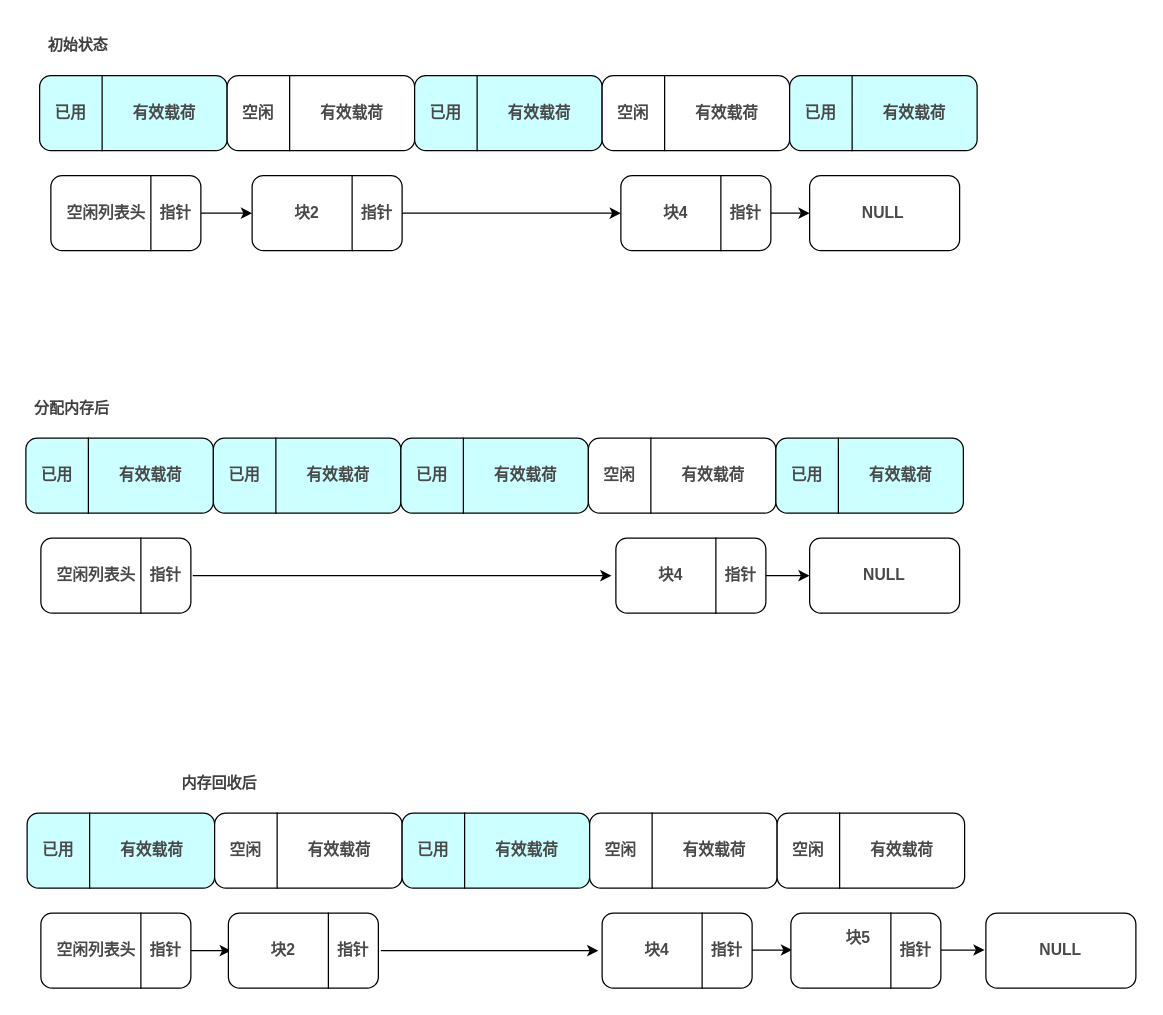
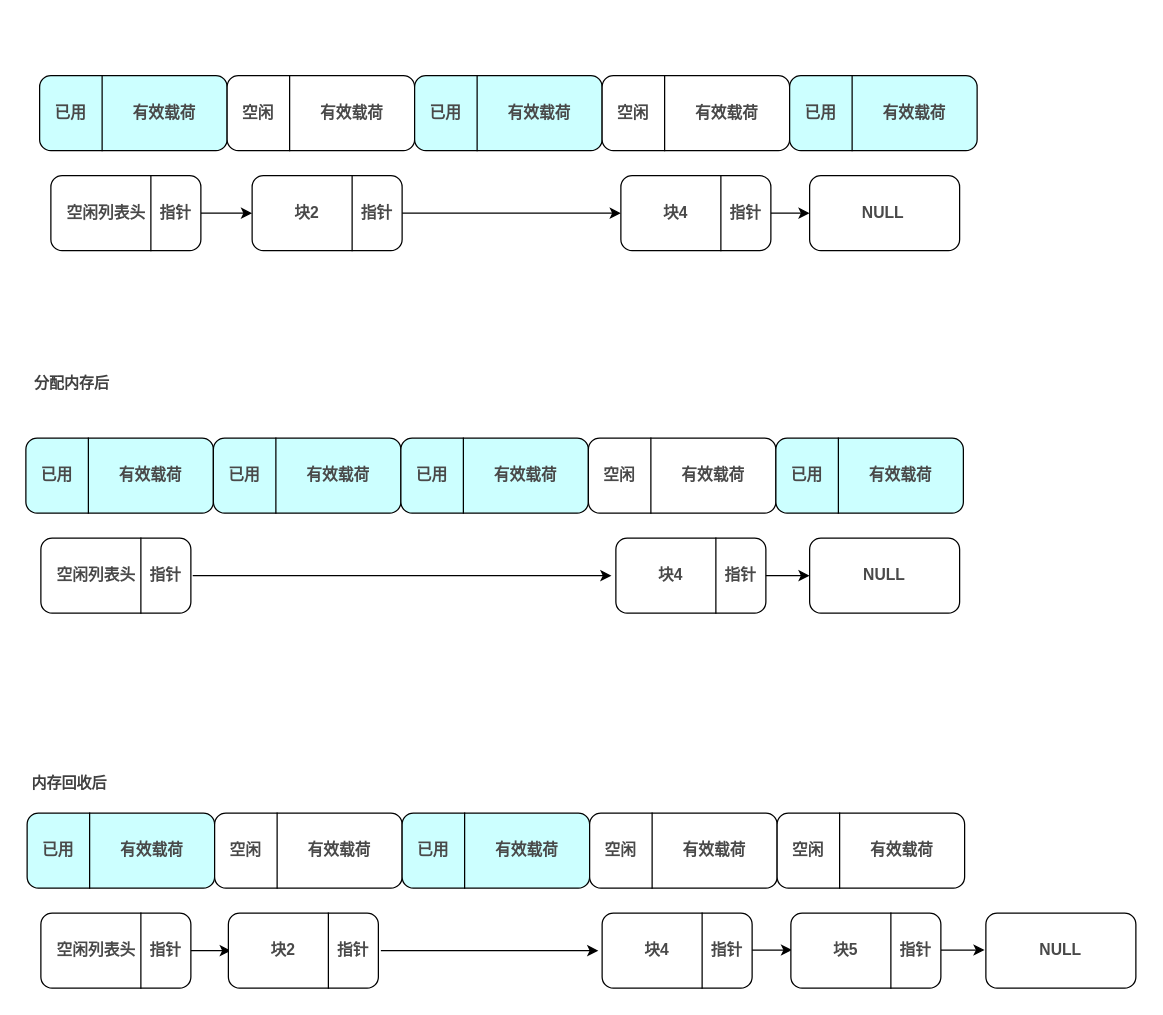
node "初始状态": removed
node "分配内存后": moved (72, 407) -> (72, 382)
node "内存回收后": moved (219, 782) -> (69, 782)
node "块5": moved (858, 938) -> (846, 951)
